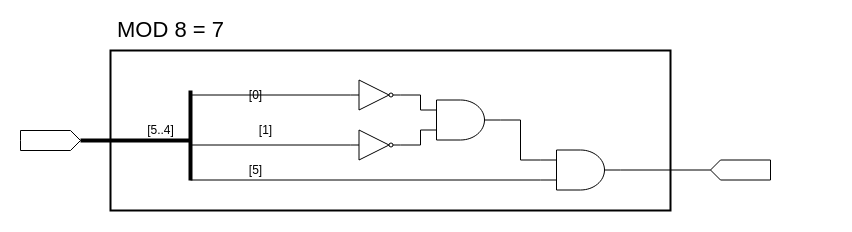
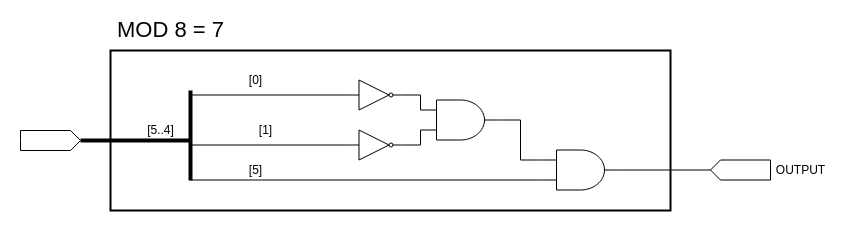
node "[0]": moved (256, 96) -> (256, 81)
node "OUTPUT": added
